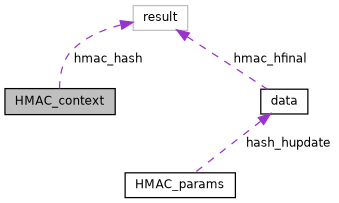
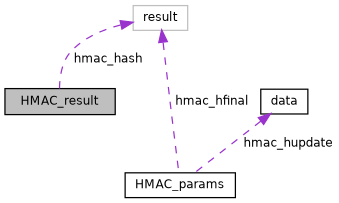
edge "data" -> "result": now "HMAC_params" -> "result"
node "HMAC_context": label "HMAC_context" -> "HMAC_result"
edge "HMAC_params" -> "data": label " hash_hupdate" -> " hmac_hupdate"
